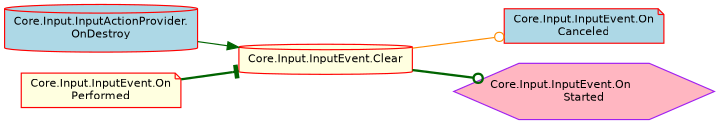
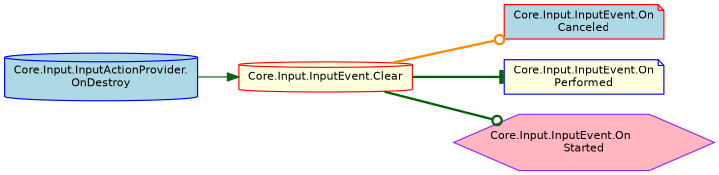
node "Core.Input.InputActionProvider. OnDestroy": color red -> blue
edge "Core.Input.InputEvent.Clear" -> "Core.Input.InputEvent.On Canceled": style solid -> bold
edge "Core.Input.InputEvent.On Performed" -> "Core.Input.InputEvent.Clear": reversed
node "Core.Input.InputEvent.On Performed": color red -> blue
